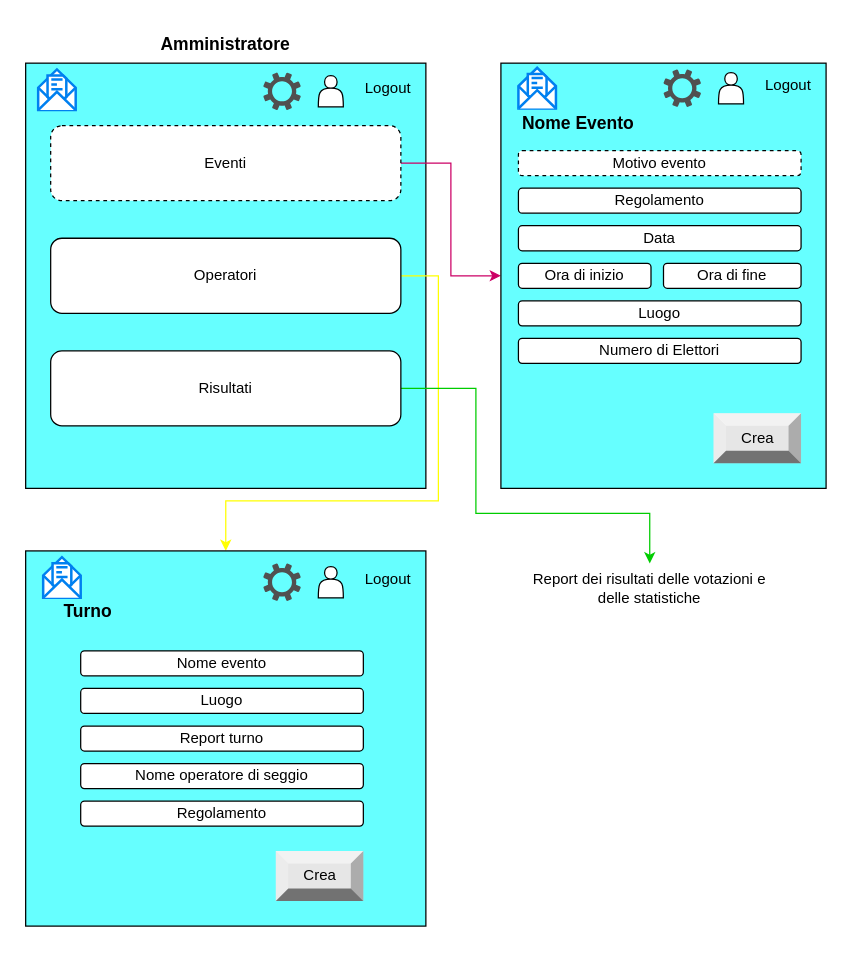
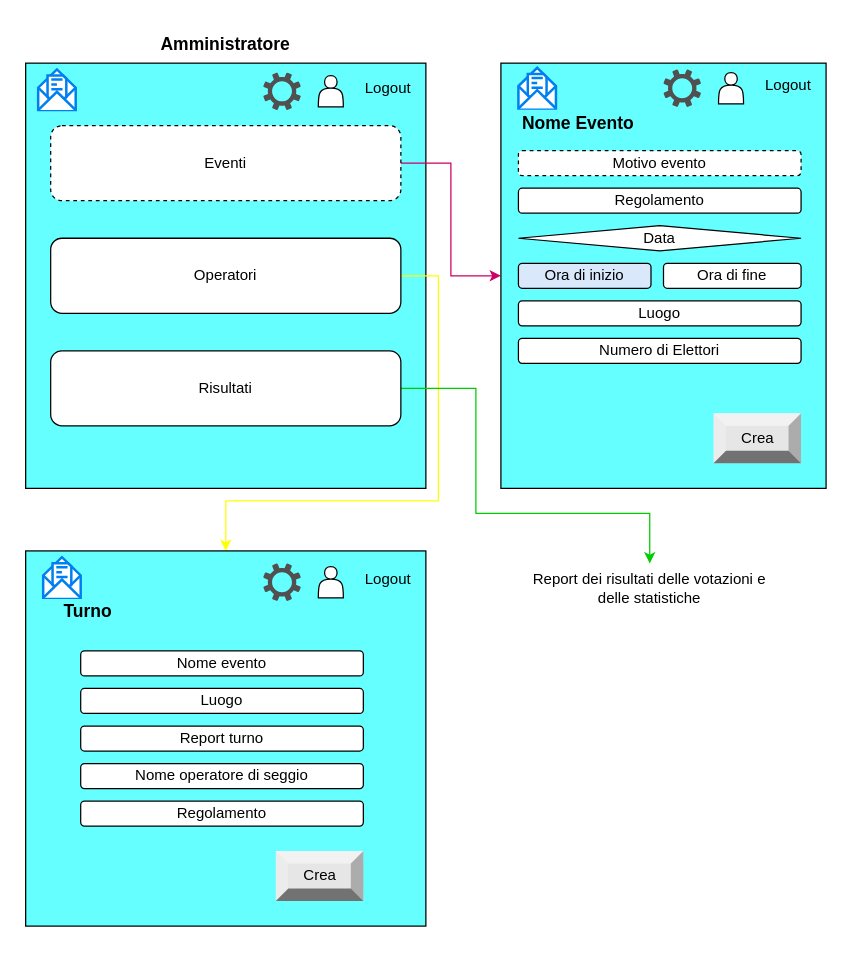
node "Data": shape rounded rectangle -> diamond
node "Ora di inizio": fillcolor #ffffff -> #dae8fc
